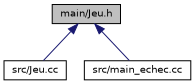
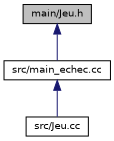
edge "src/Jeu.cc" -> "main/Jeu.h": now "src/Jeu.cc" -> "src/main_echec.cc"
